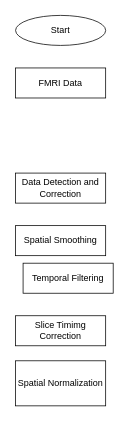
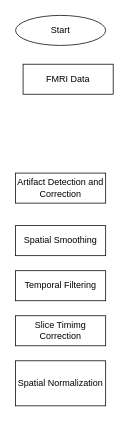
node "FMRI Data": moved (60, 83) -> (68, 79)
node "Data Detection and Correction": label "Data Detection and Correction" -> "Artifact Detection and Correction"
node "Temporal Filtering": moved (68, 278) -> (60, 285)
